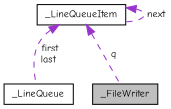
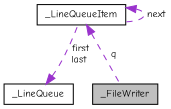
edge "_LineQueue" -> "_LineQueueItem": reversed
